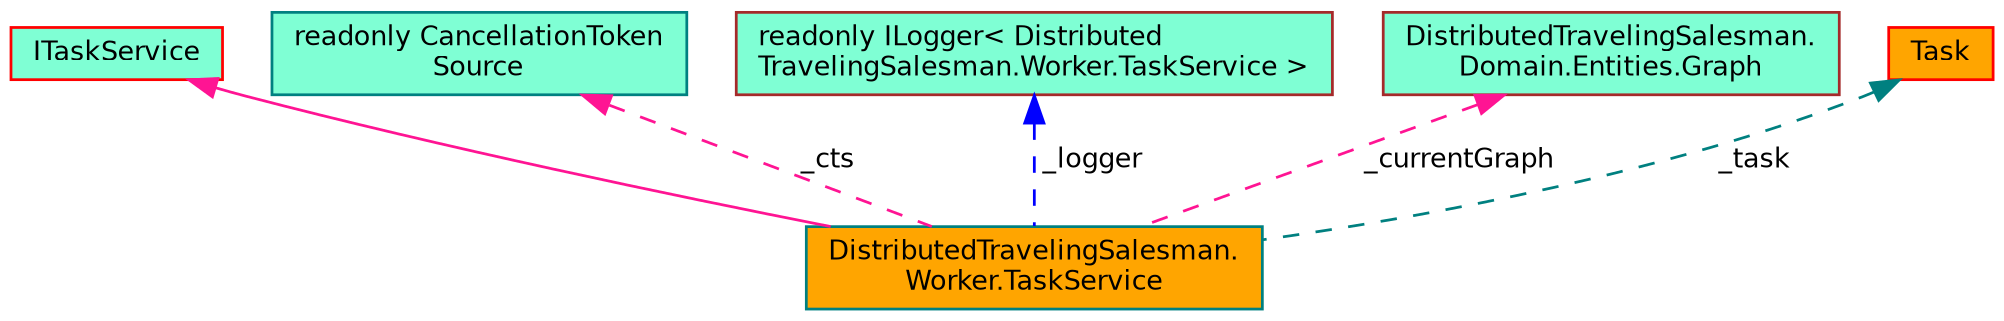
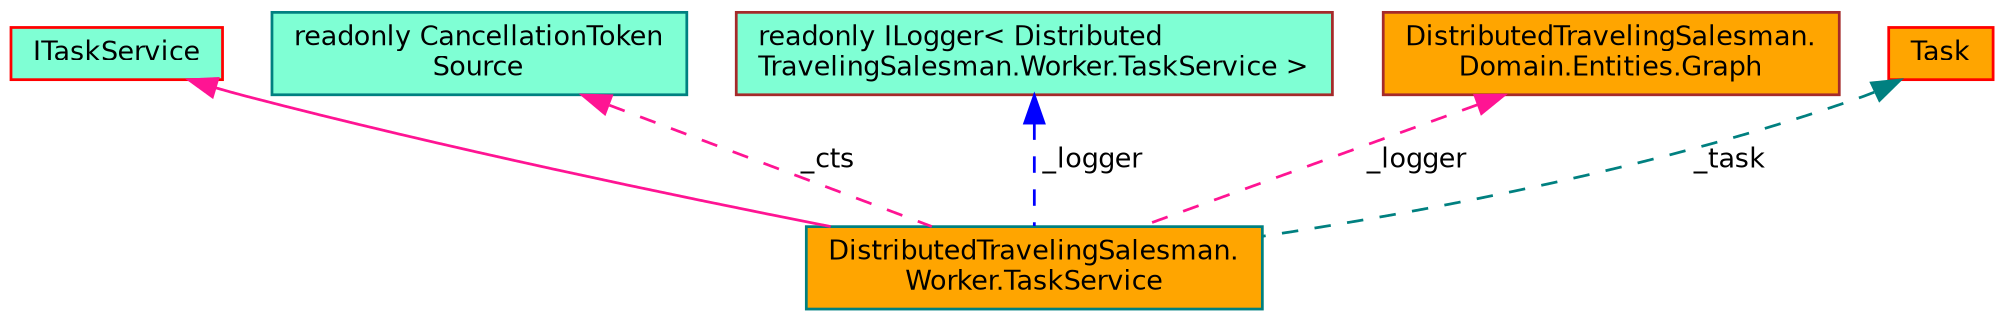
node "DistributedTravelingSalesman. Domain.Entities.Graph": fillcolor aquamarine -> orange
edge "DistributedTravelingSalesman. Worker.TaskService" -> "DistributedTravelingSalesman. Domain.Entities.Graph": label " _currentGraph" -> " _logger"
